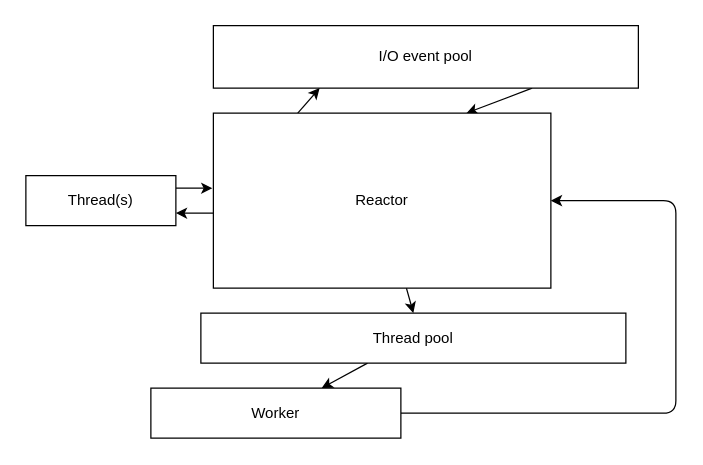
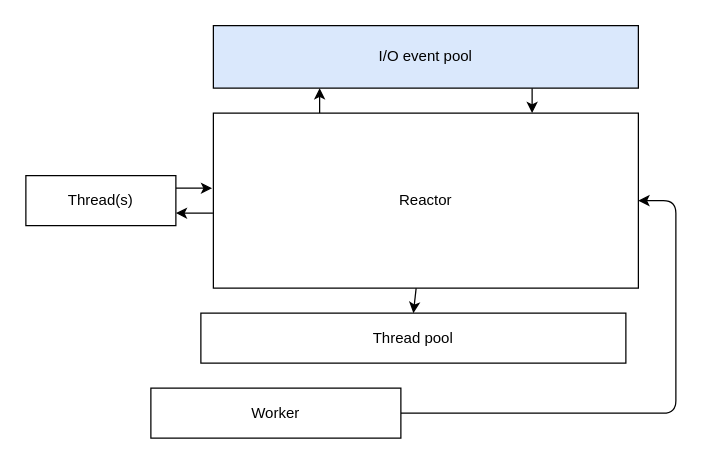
node "I/O event pool": fillcolor #ffffff -> #dae8fc
node "Reactor": size 338x175 -> 425x175
edge "Thread pool" -> "Worker": removed
